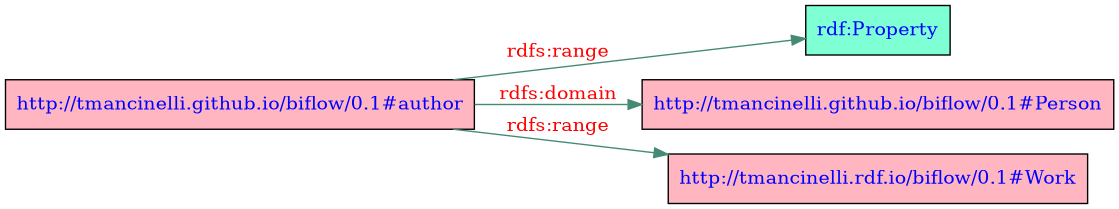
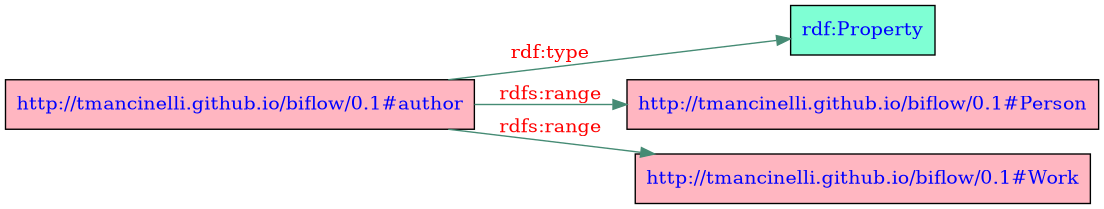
edge "http://tmancinelli.github.io/biflow/0.1#author" -> "rdf:Property": label "rdfs:range" -> "rdf:type"
edge "http://tmancinelli.github.io/biflow/0.1#author" -> "http://tmancinelli.github.io/biflow/0.1#Person": label "rdfs:domain" -> "rdfs:range"
node "http://tmancinelli.rdf.io/biflow/0.1#Work": label "http://tmancinelli.rdf.io/biflow/0.1#Work" -> "http://tmancinelli.github.io/biflow/0.1#Work"
